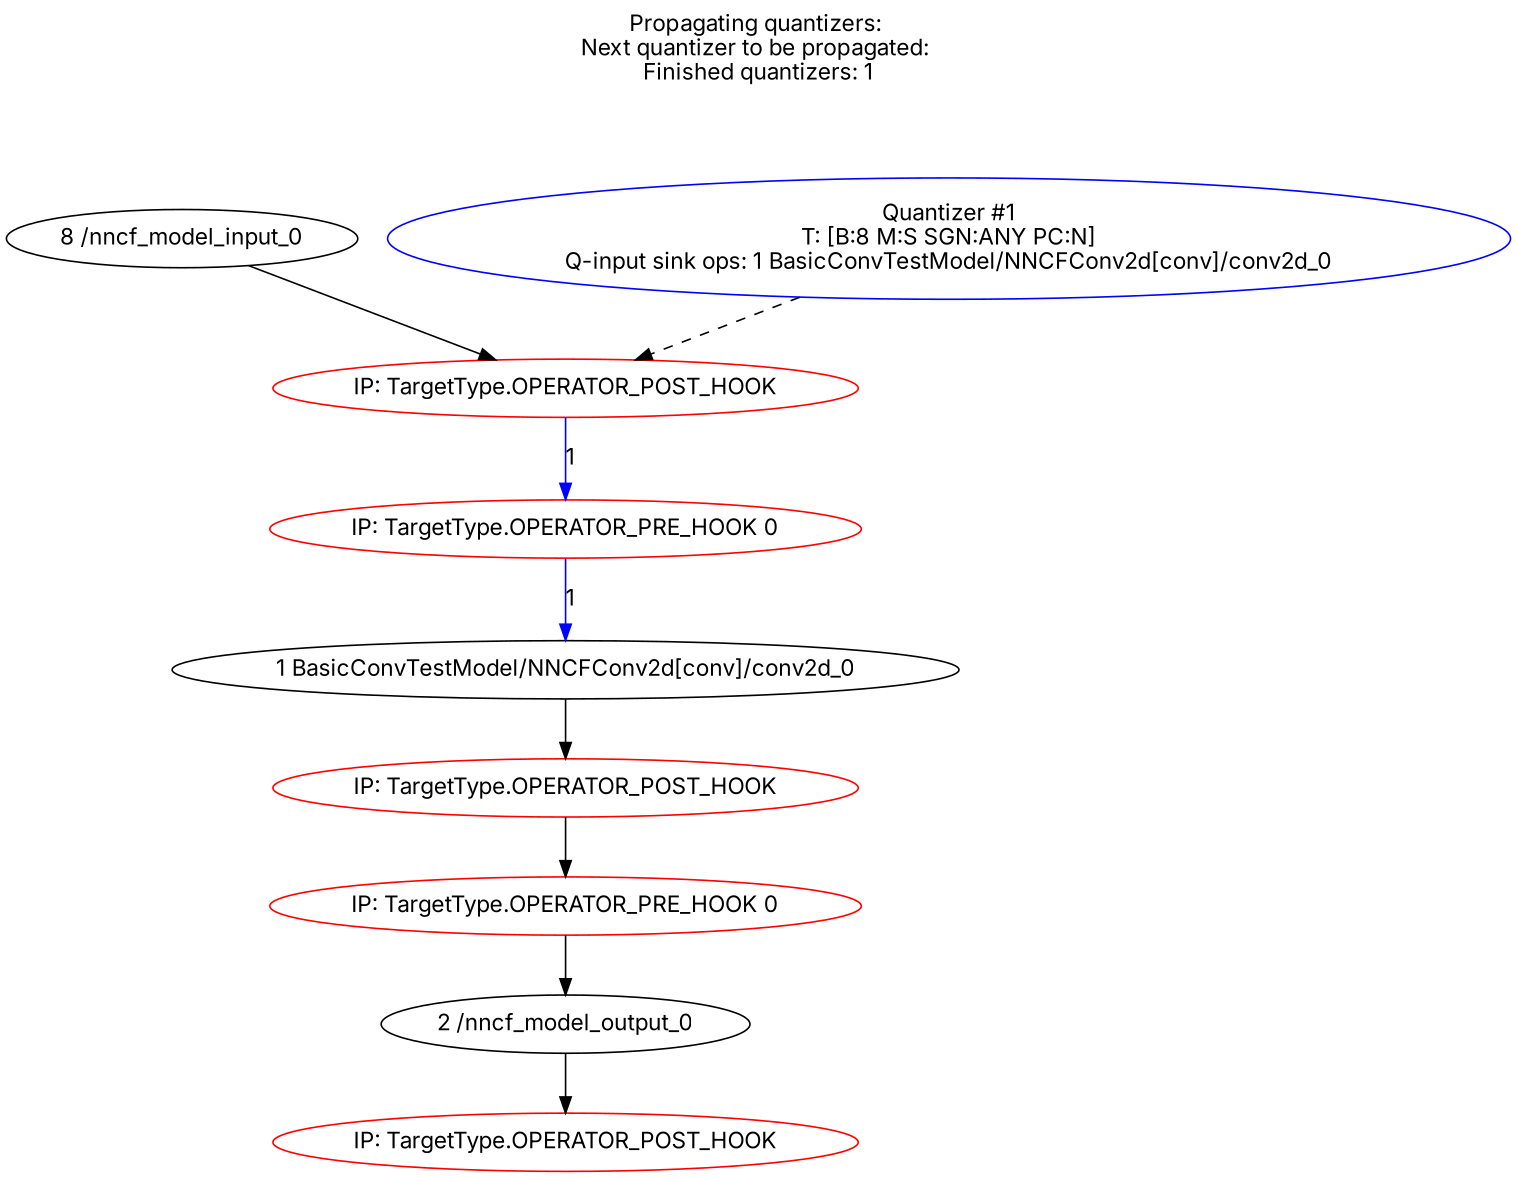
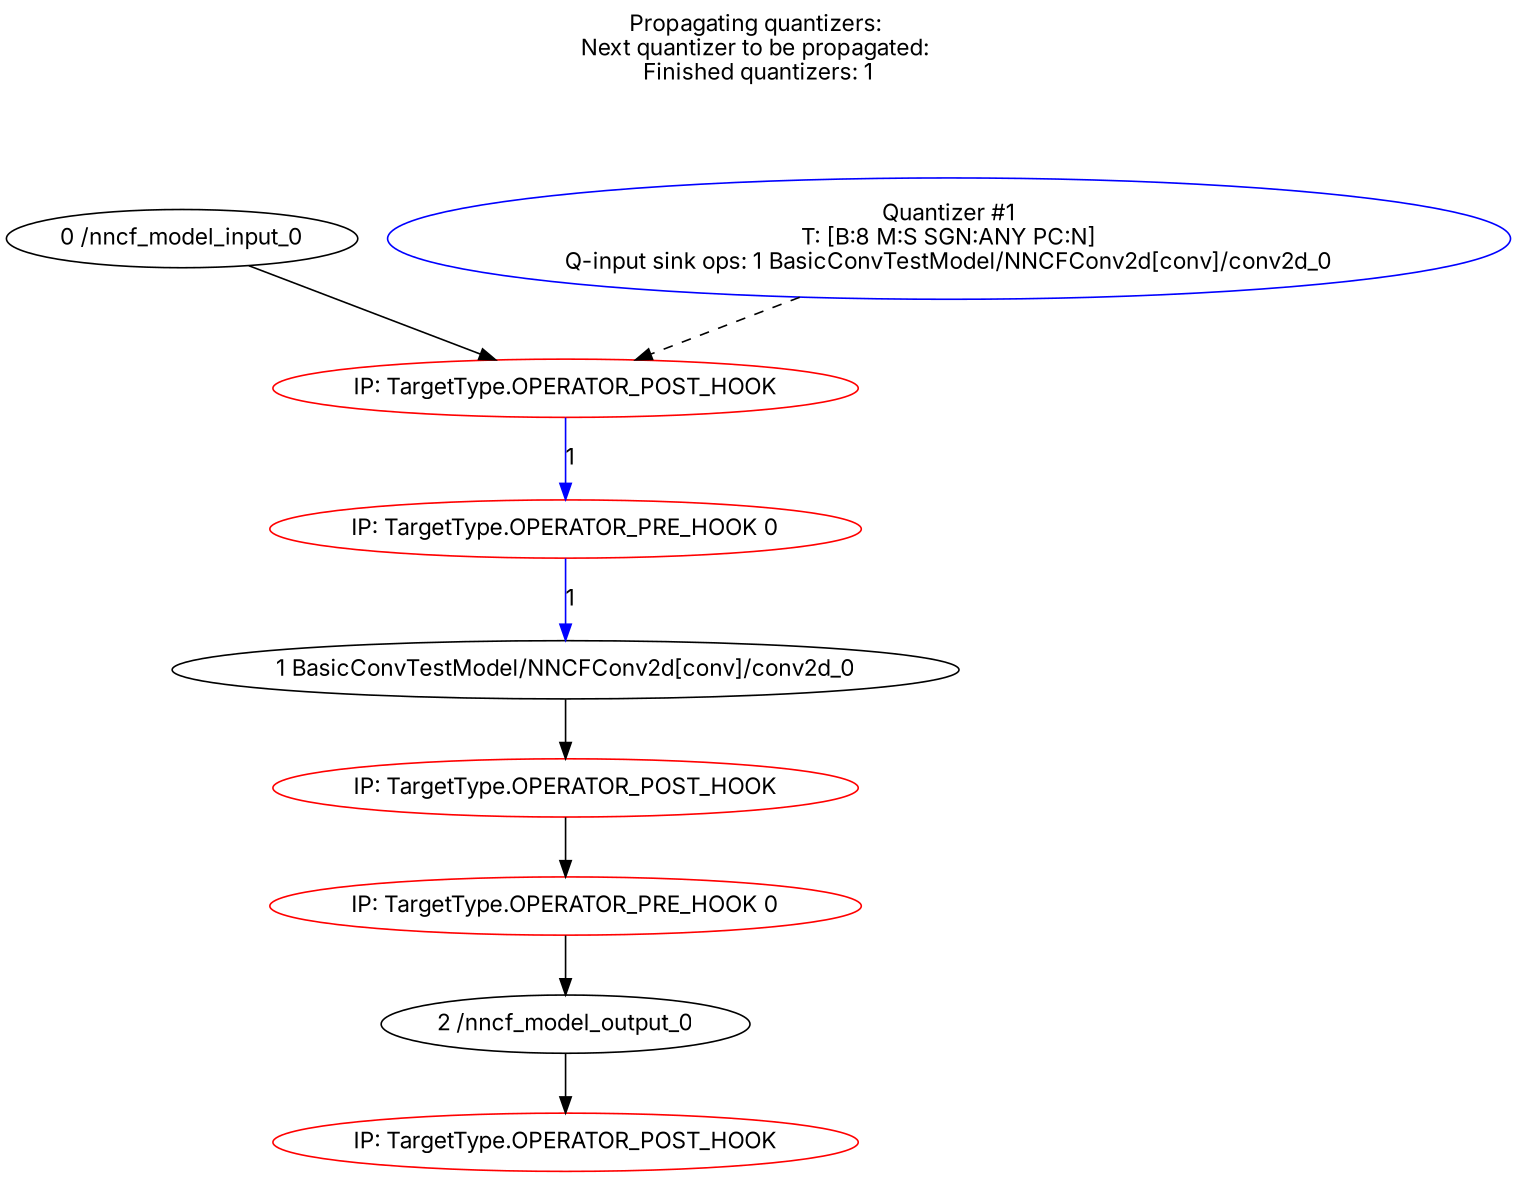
node "8 /nncf_model_input_0": label "8 /nncf_model_input_0" -> "0 /nncf_model_input_0"
